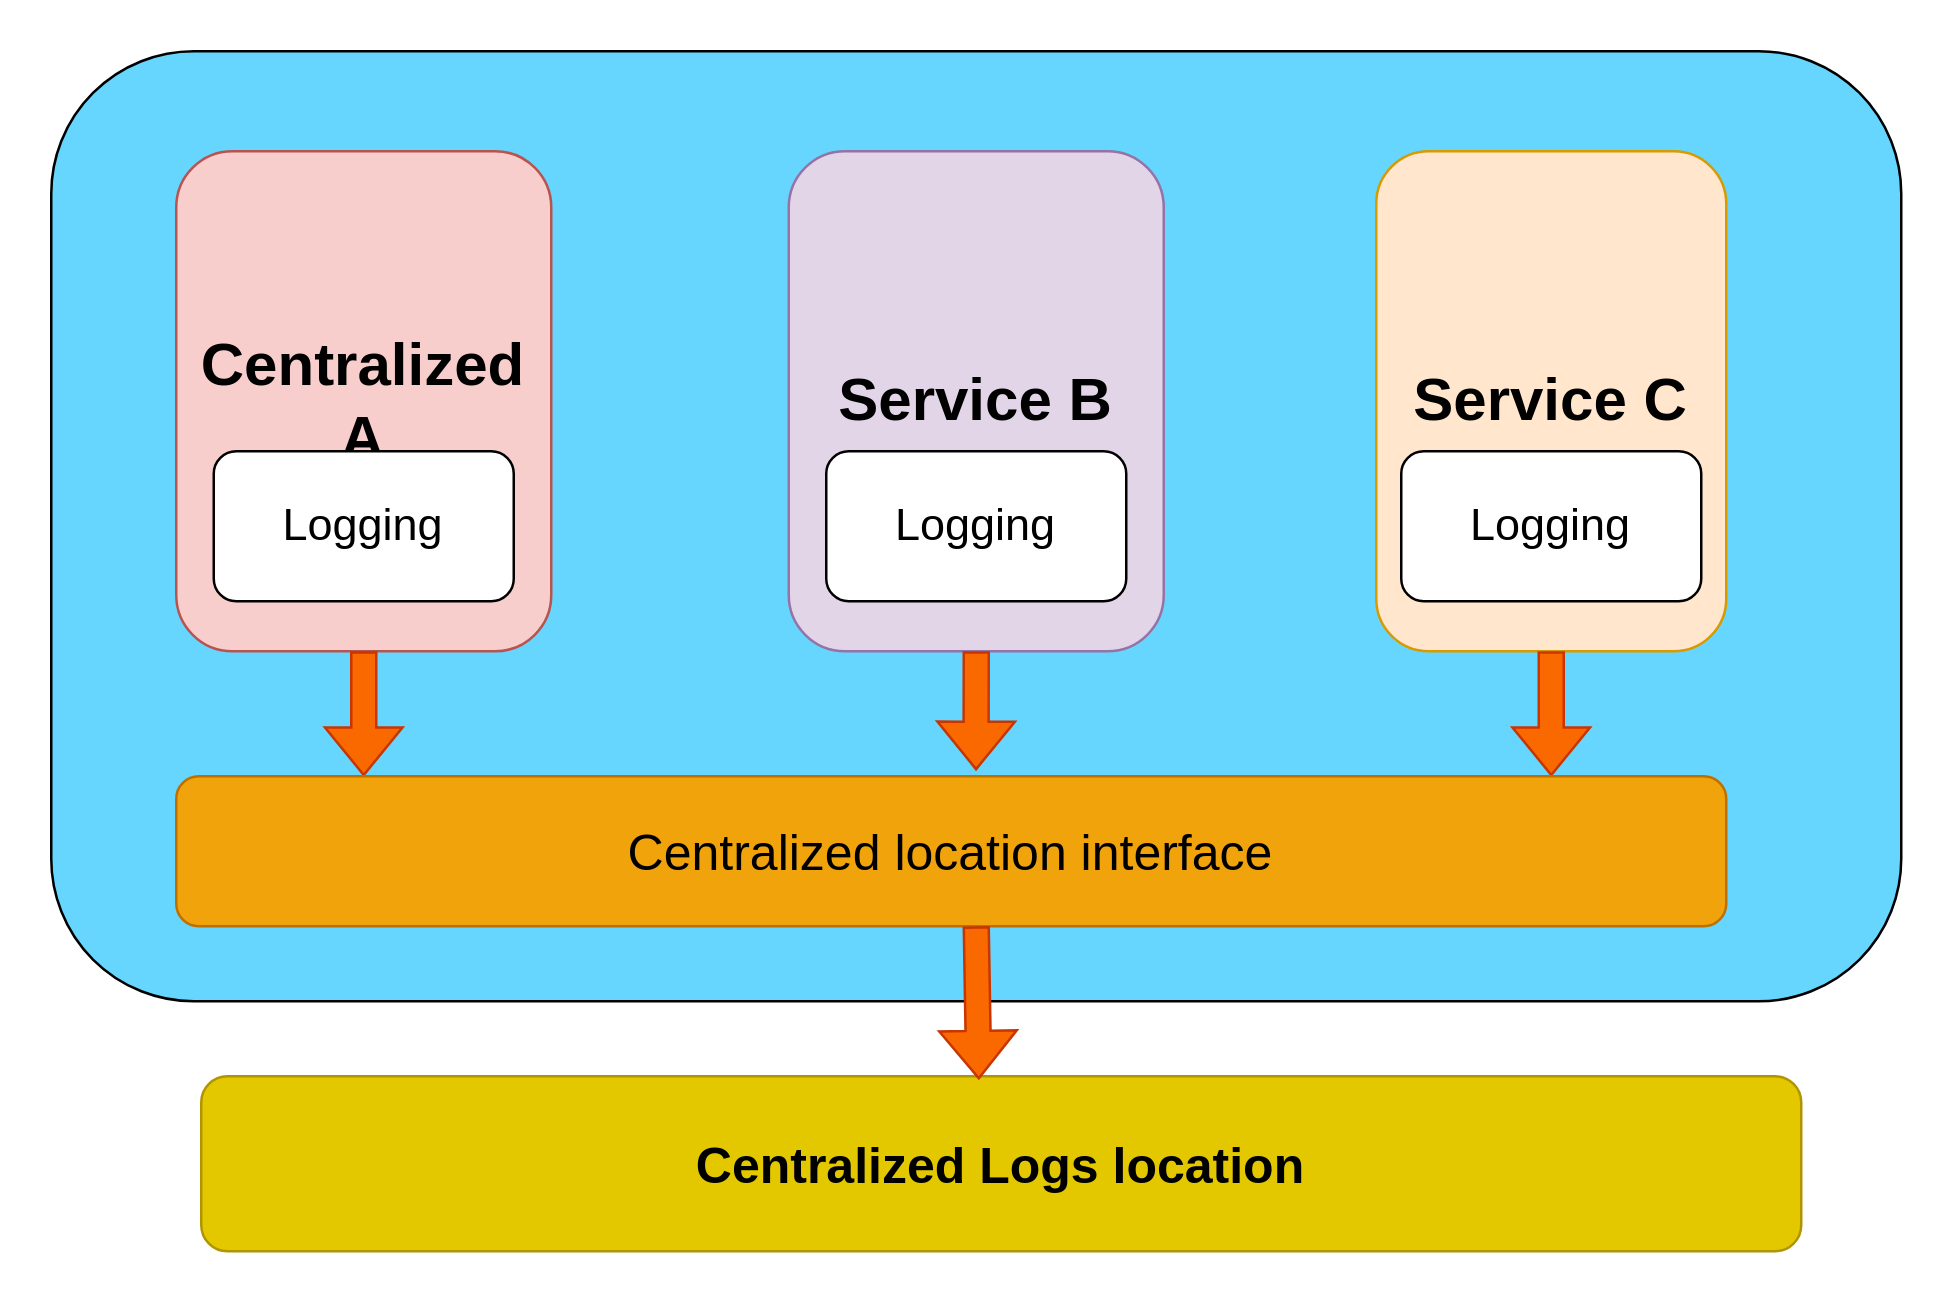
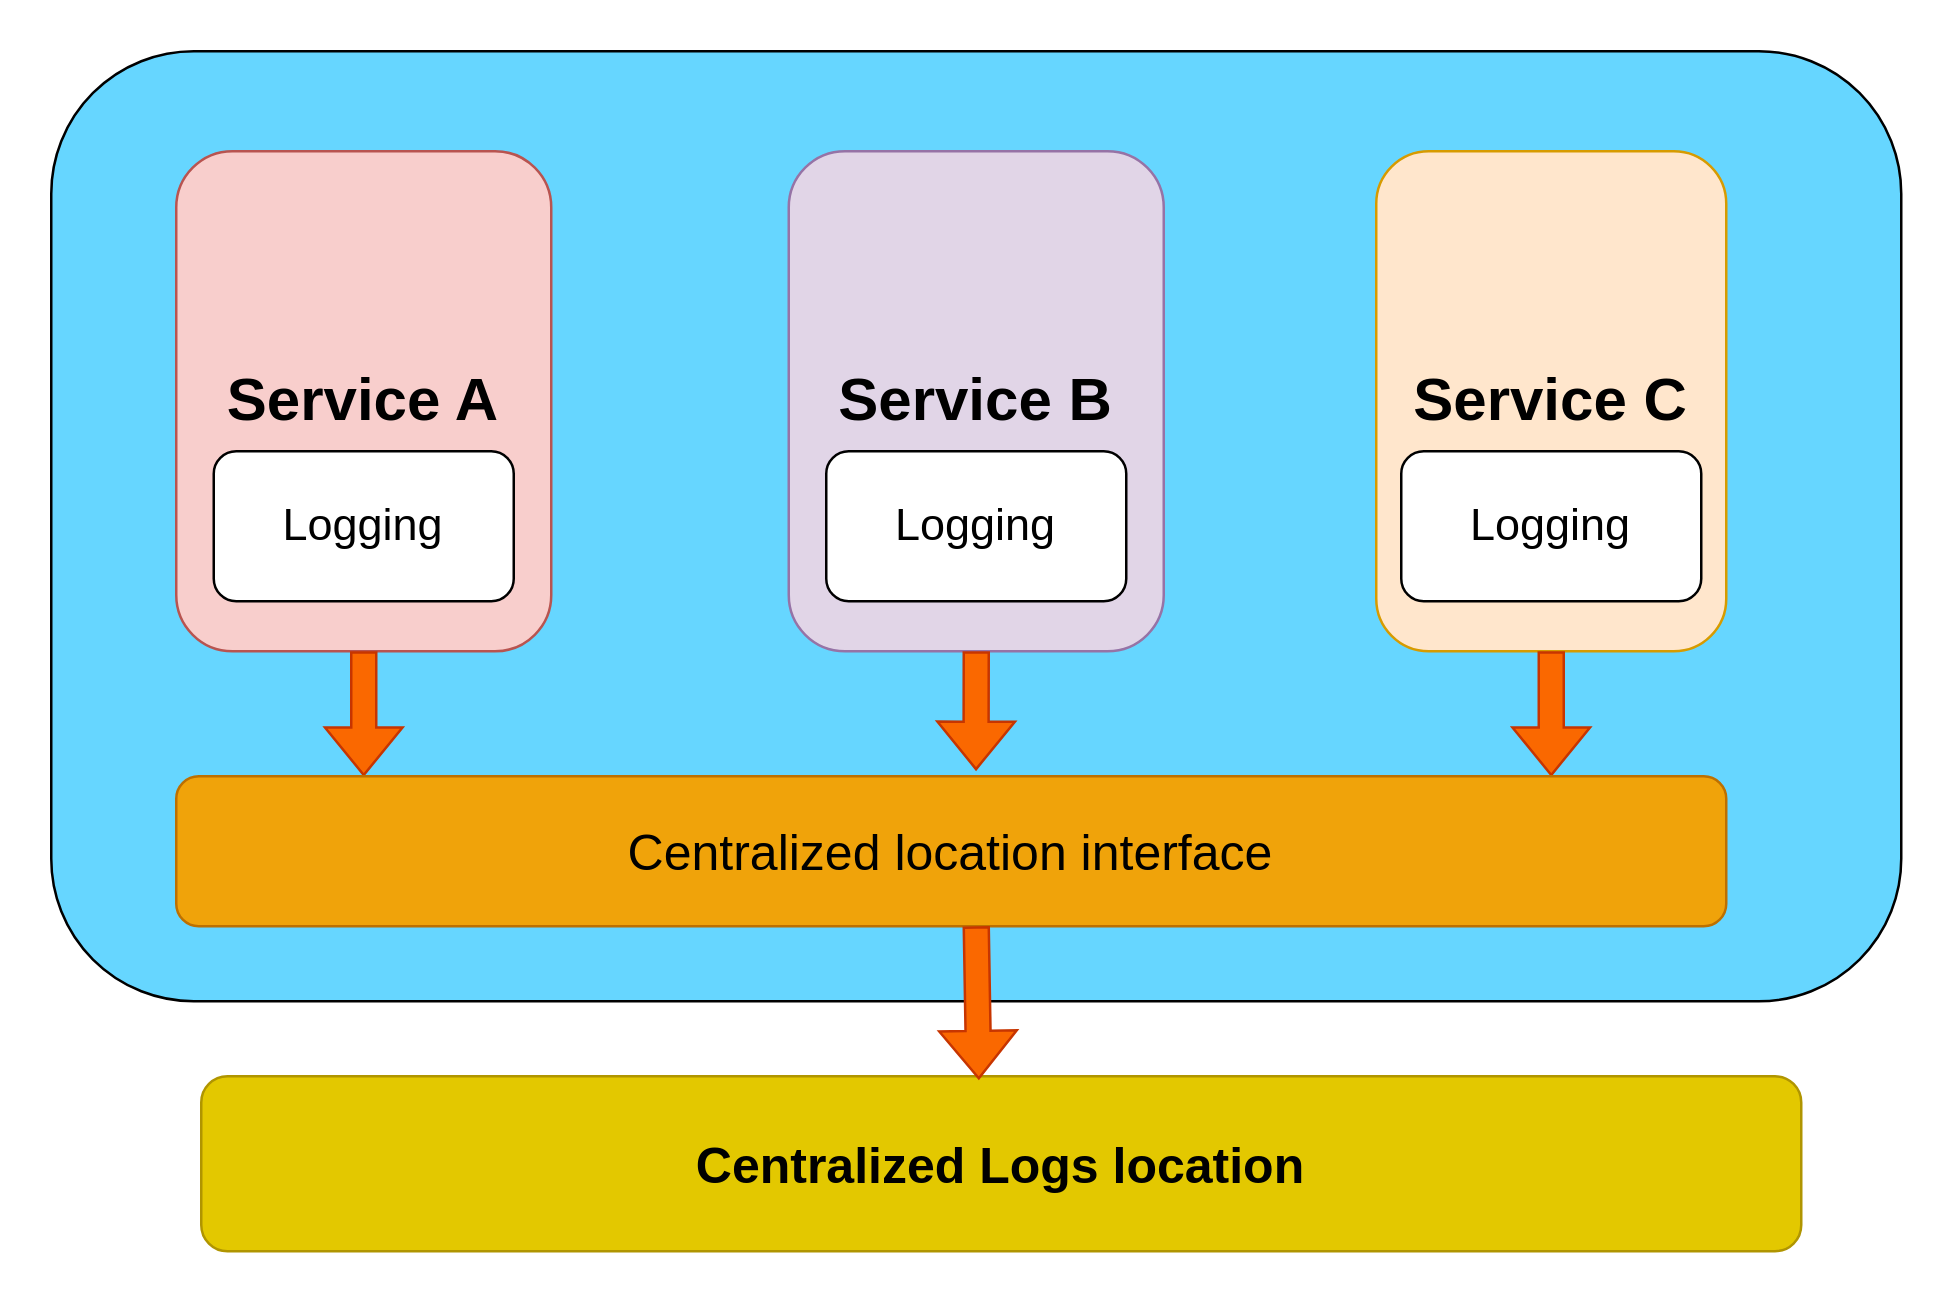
node "Centralized A": label "Centralized A" -> "Service A"
